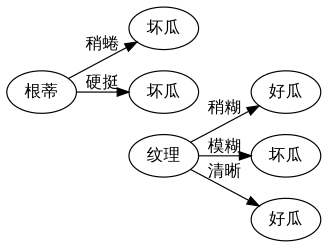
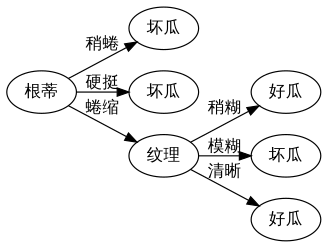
edge "根蒂" -> "纹理": added, label "蜷缩"
